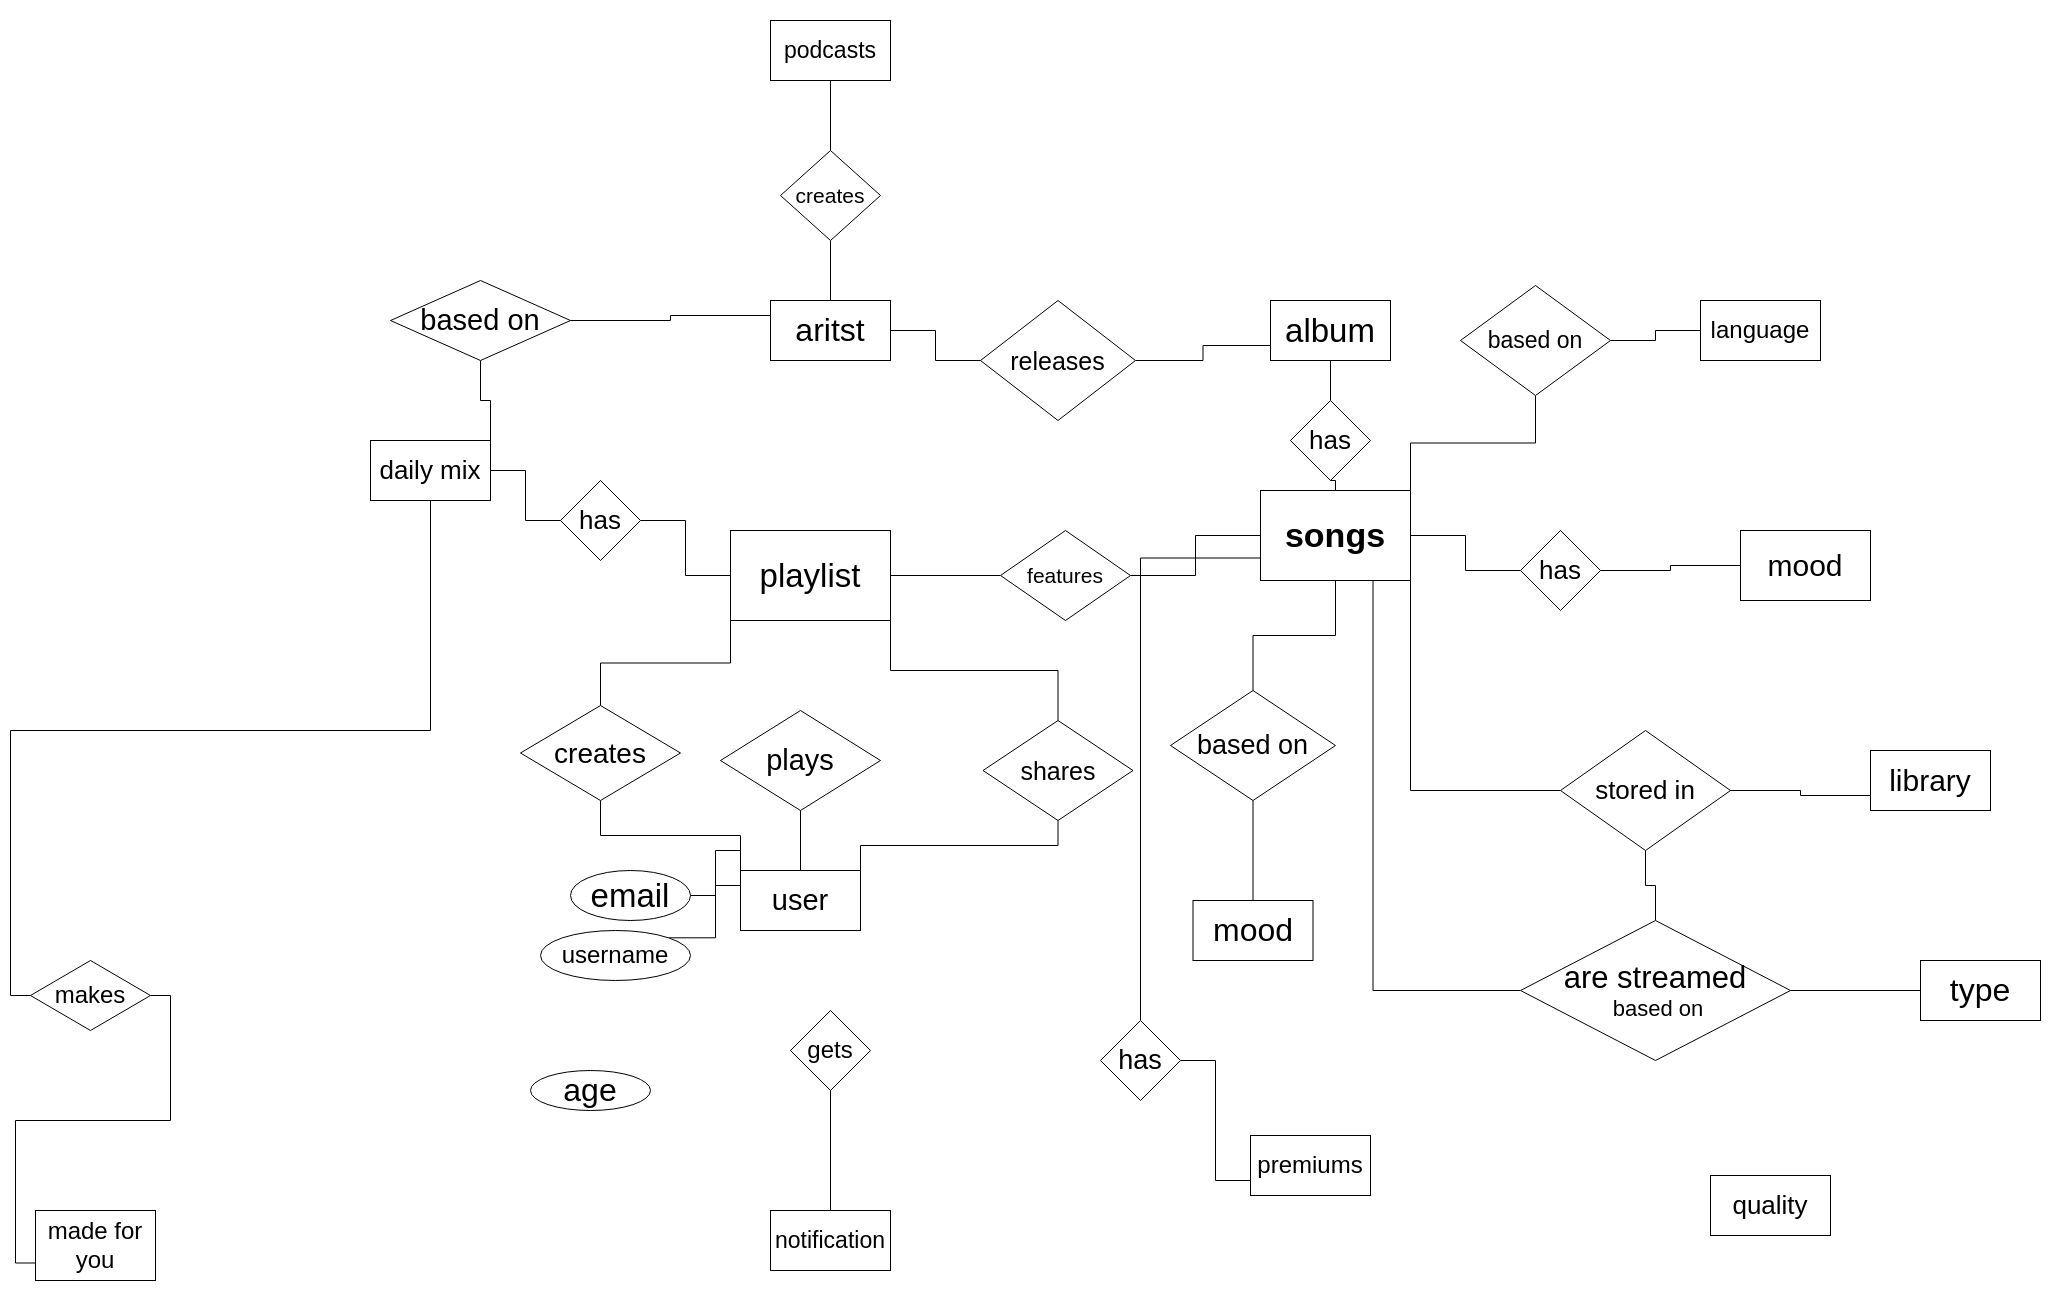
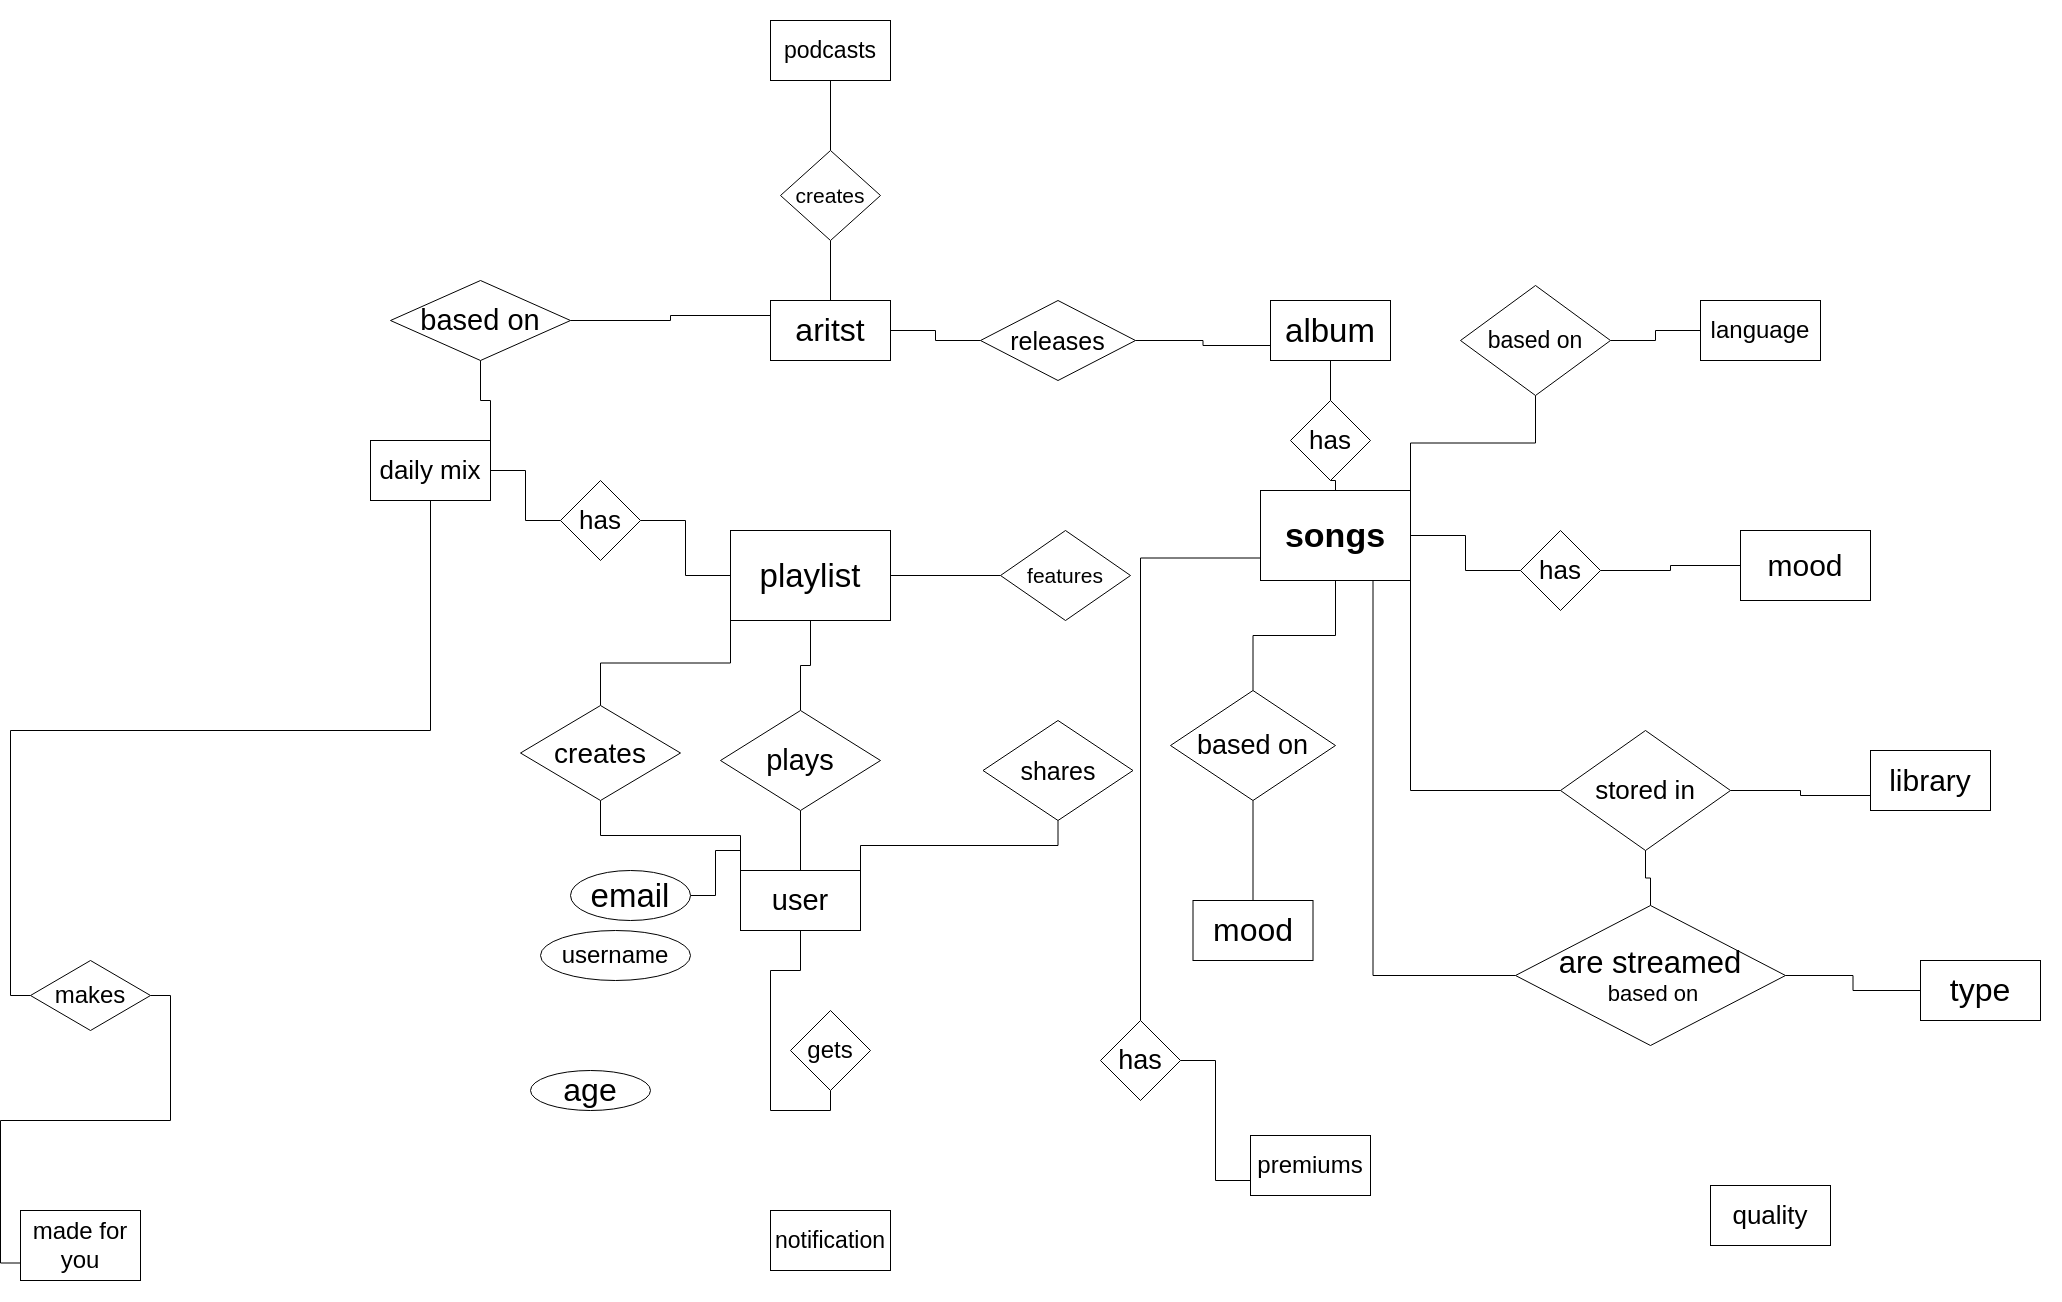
node "releases": size 155x120 -> 155x80
edge "songs" -- "features": removed
edge "playlist" -- "plays": added
edge "playlist" -- "shares": removed
edge "user" -- "username": removed
node "are streamed based on": moved (1656, 991) -> (1651, 976)
edge "gets" -- "notification": now "gets" -- "user"
node "quality": moved (1771, 1206) -> (1771, 1216)
node "made for you": moved (96, 1246) -> (81, 1246)
